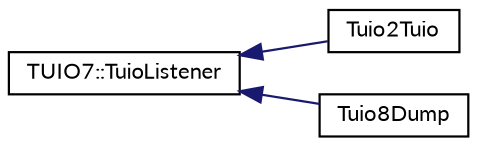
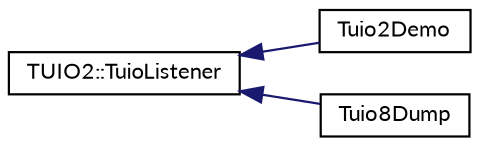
node "Tuio2Tuio": label "Tuio2Tuio" -> "Tuio2Demo"
node "TUIO7::TuioListener": label "TUIO7::TuioListener" -> "TUIO2::TuioListener"
